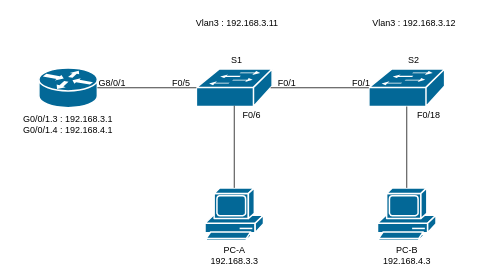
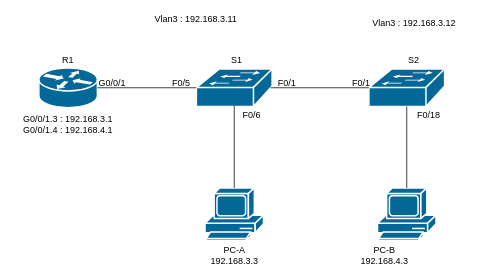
node "Vlan3 : 192.168.3.11": moved (237, 23) -> (195, 19)
node "R1": added
node "G8/0/1": label "G8/0/1" -> "G0/0/1"
node "PC-B 192.168.4.3": moved (407, 255) -> (384, 255)
